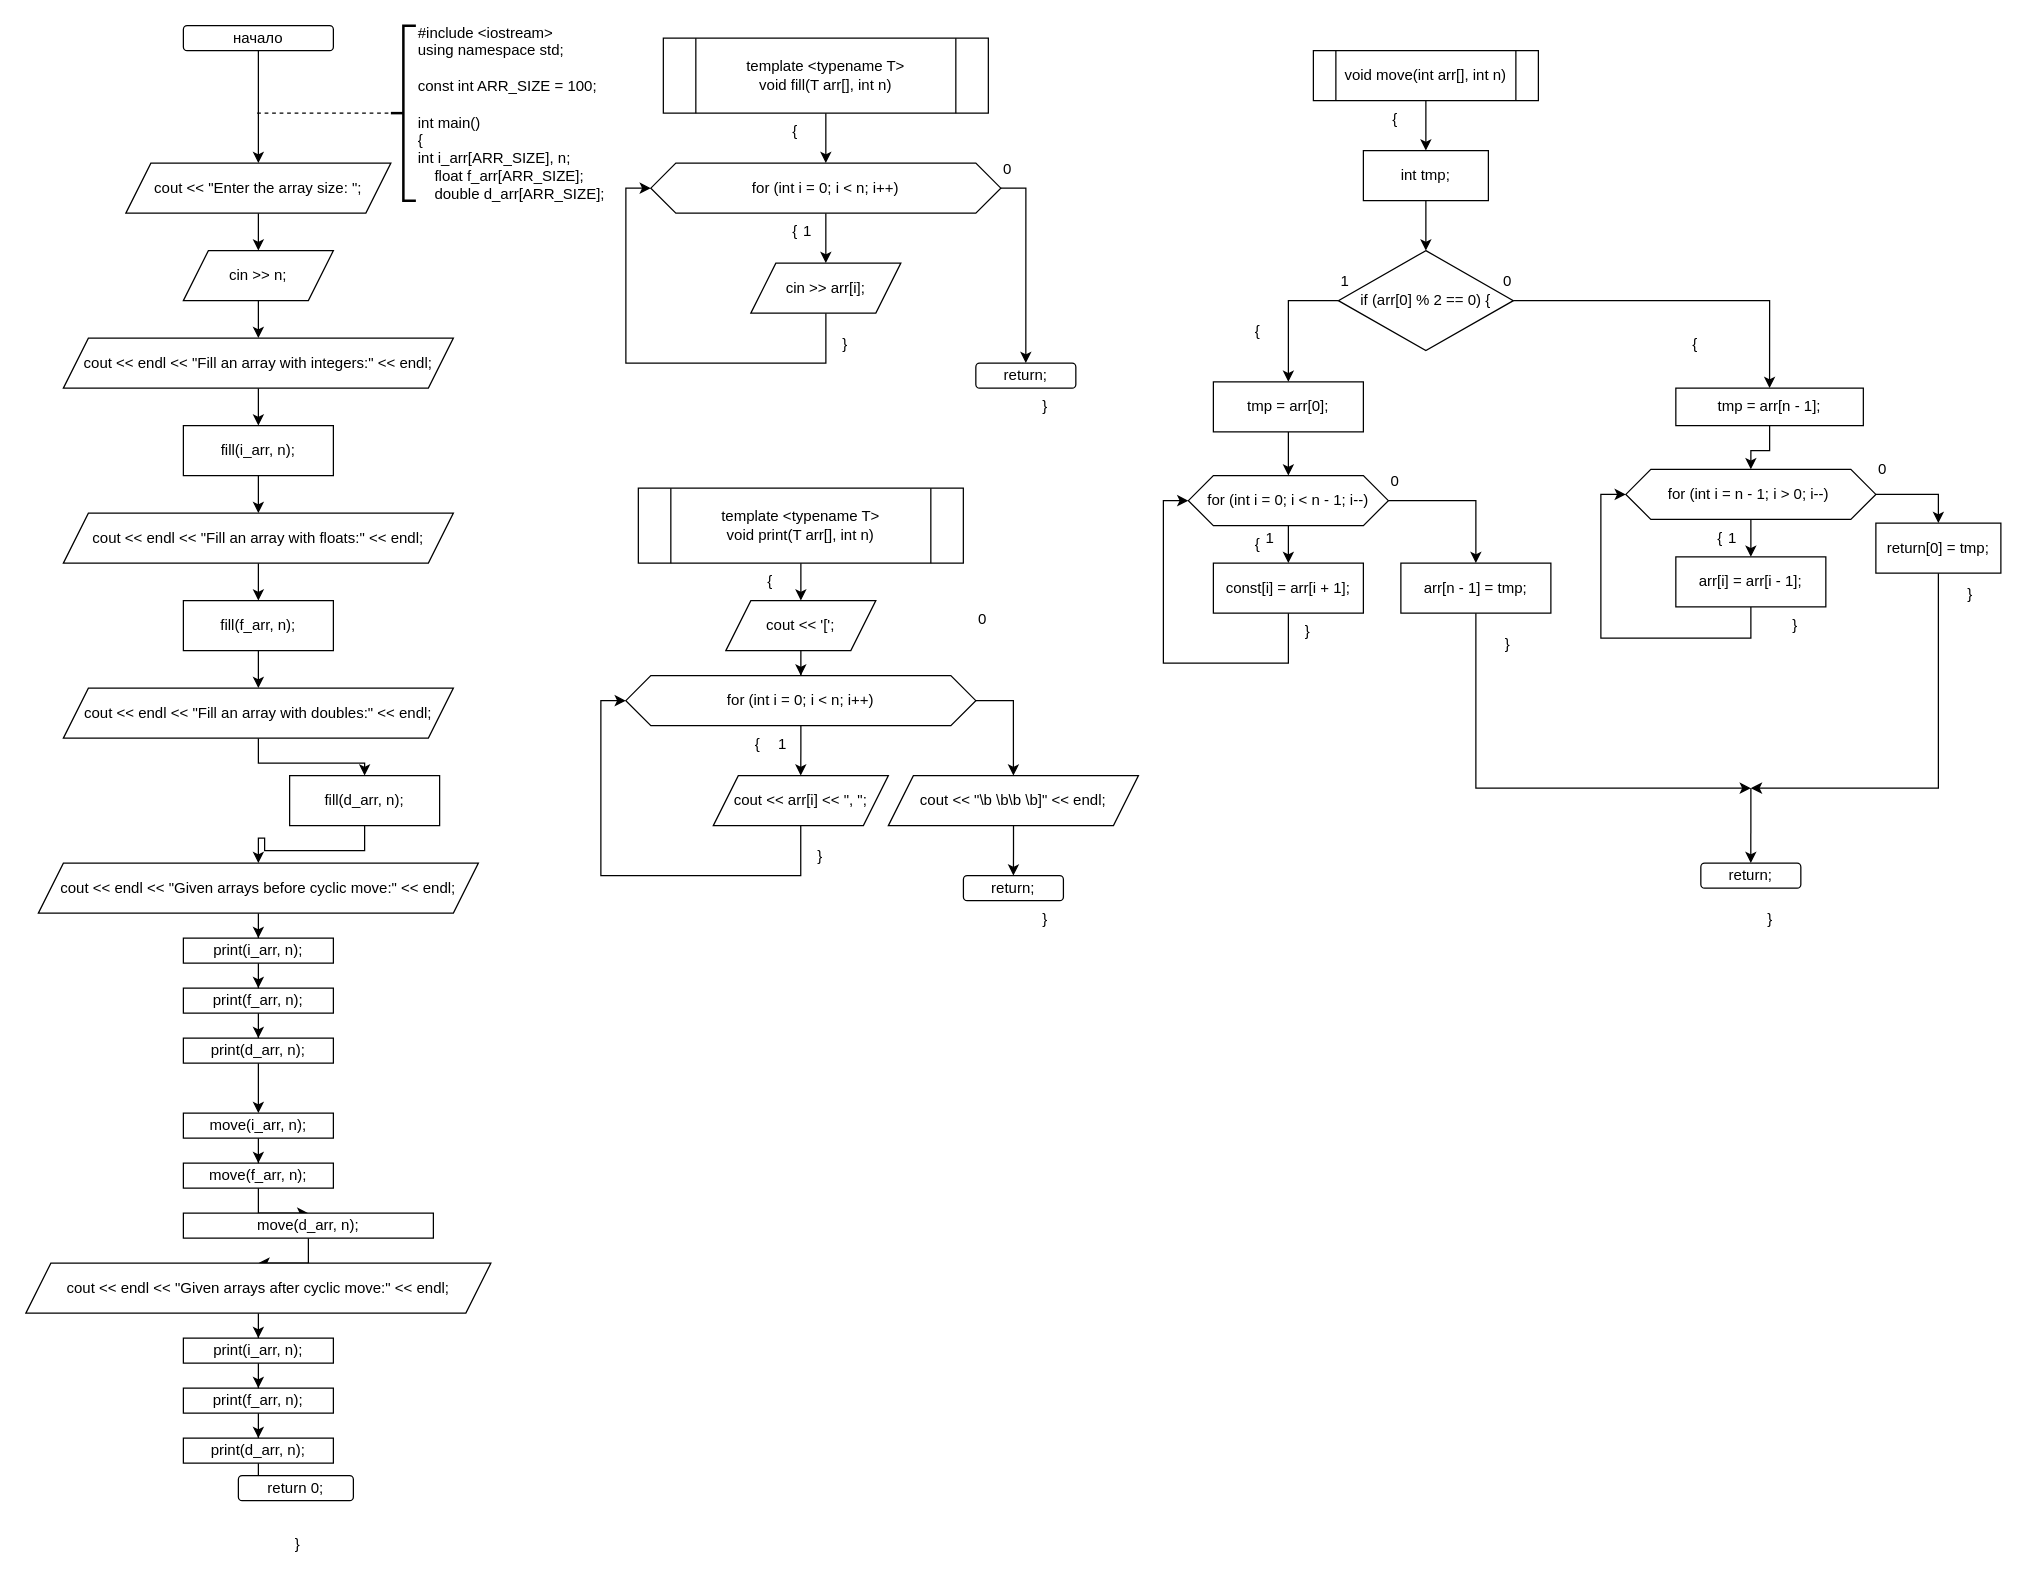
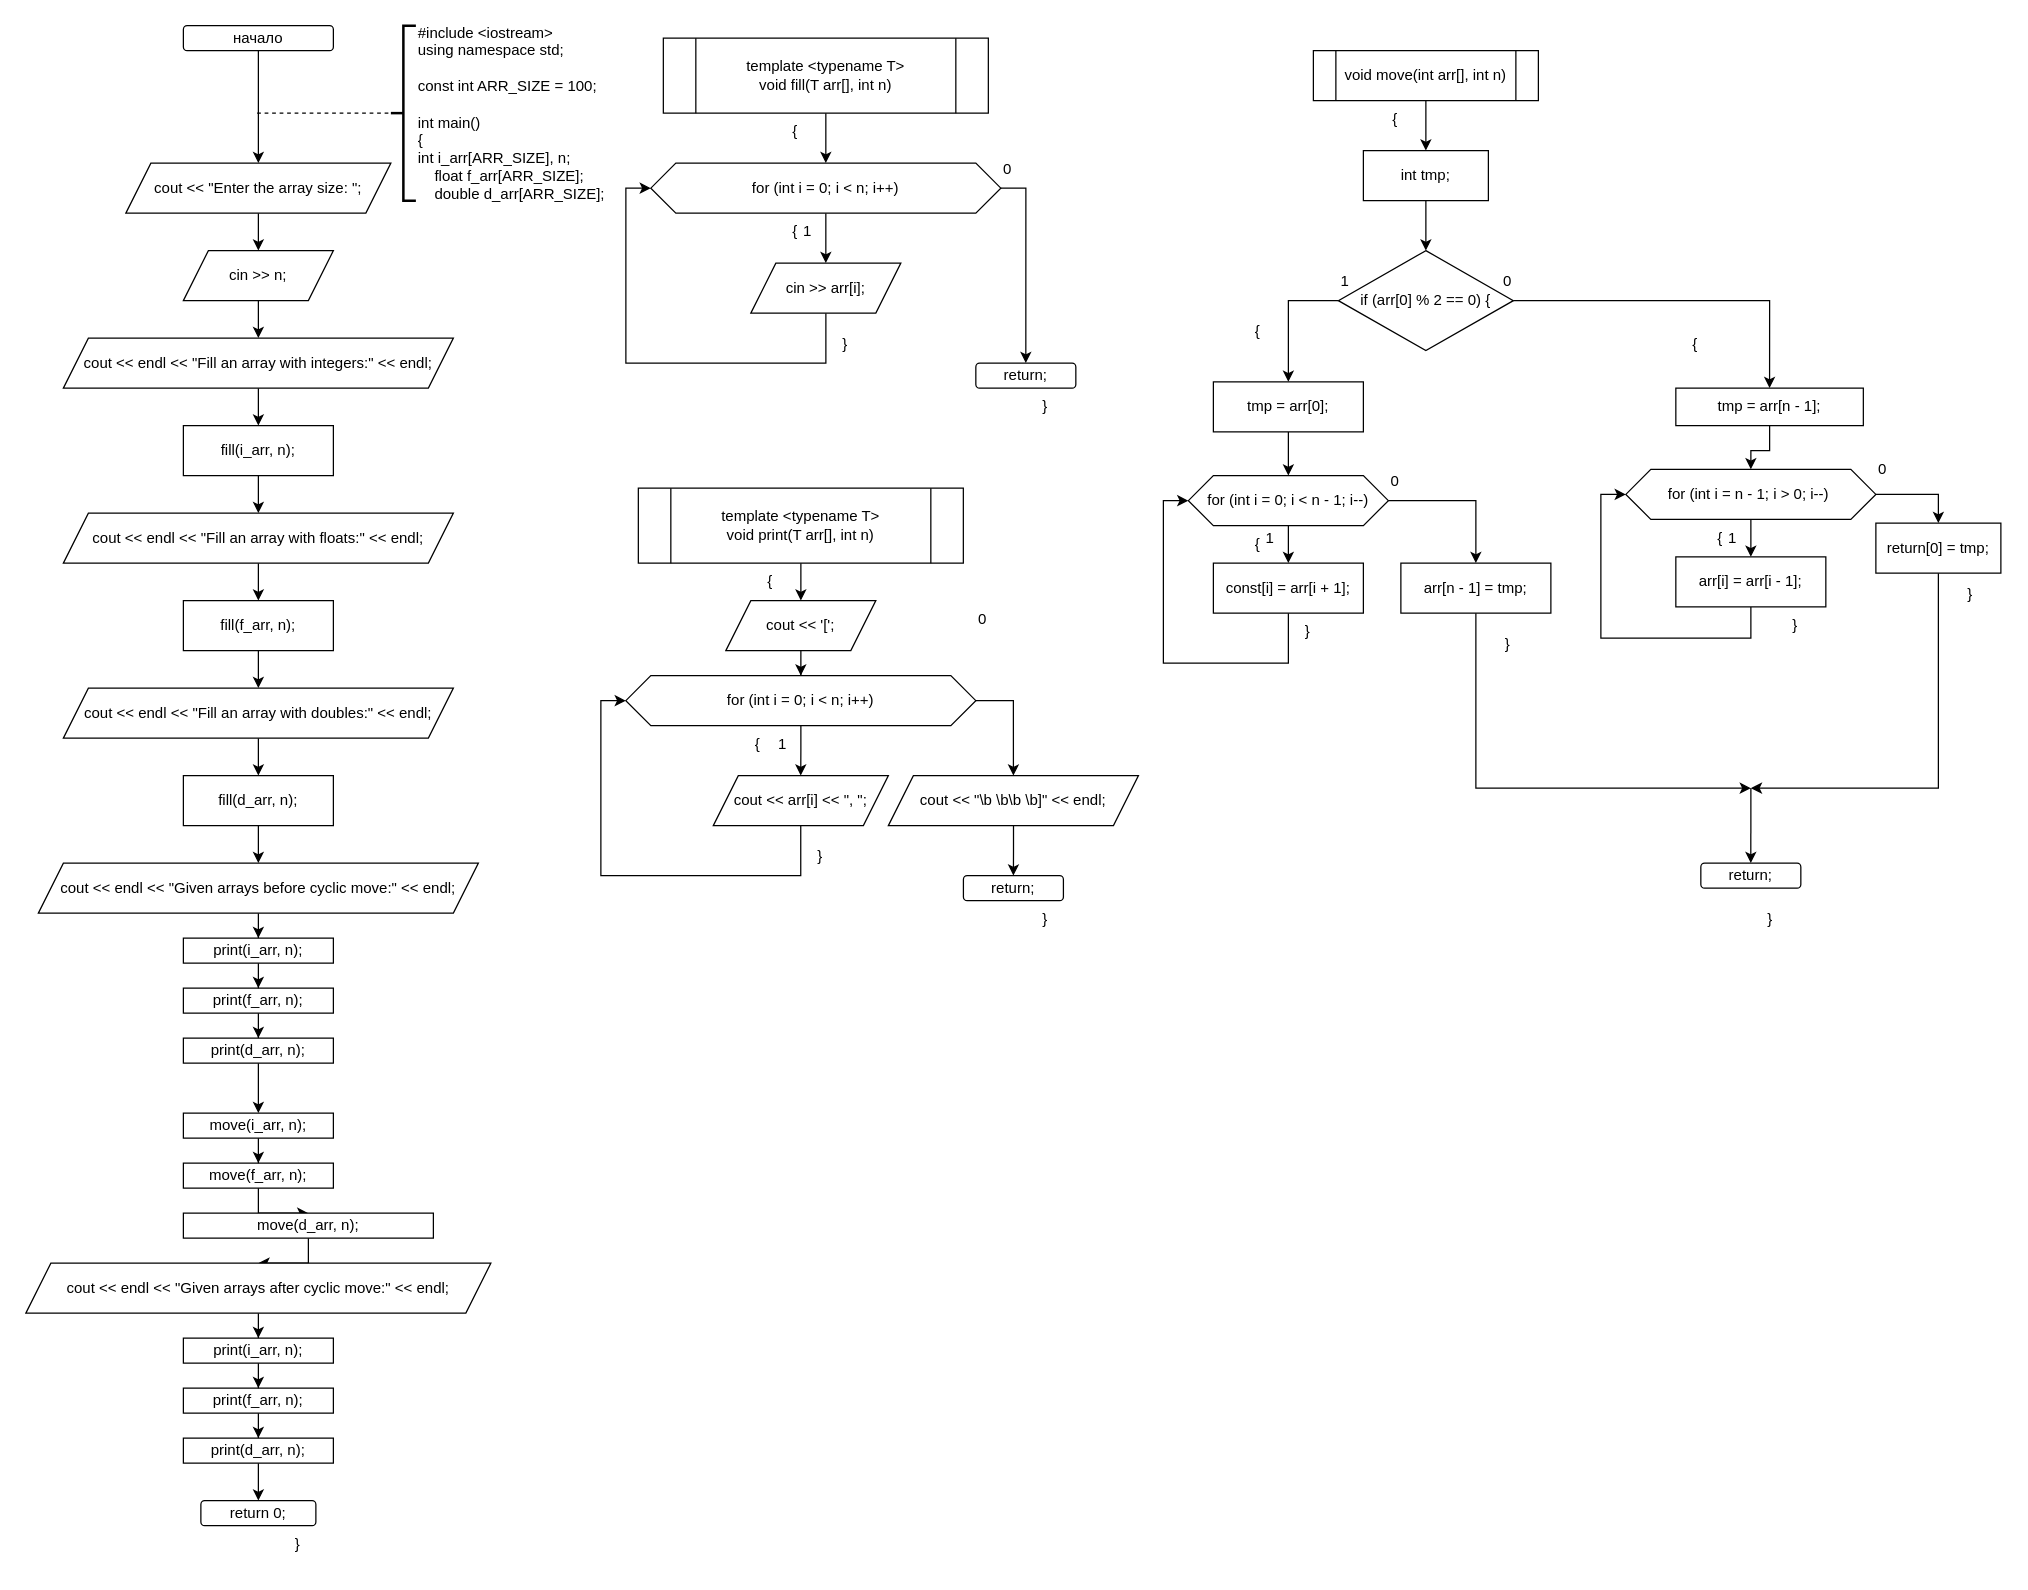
node "fill(d_arr, n);": moved (364, 801) -> (258, 801)
node "return 0;": moved (296, 1488) -> (258, 1513)
